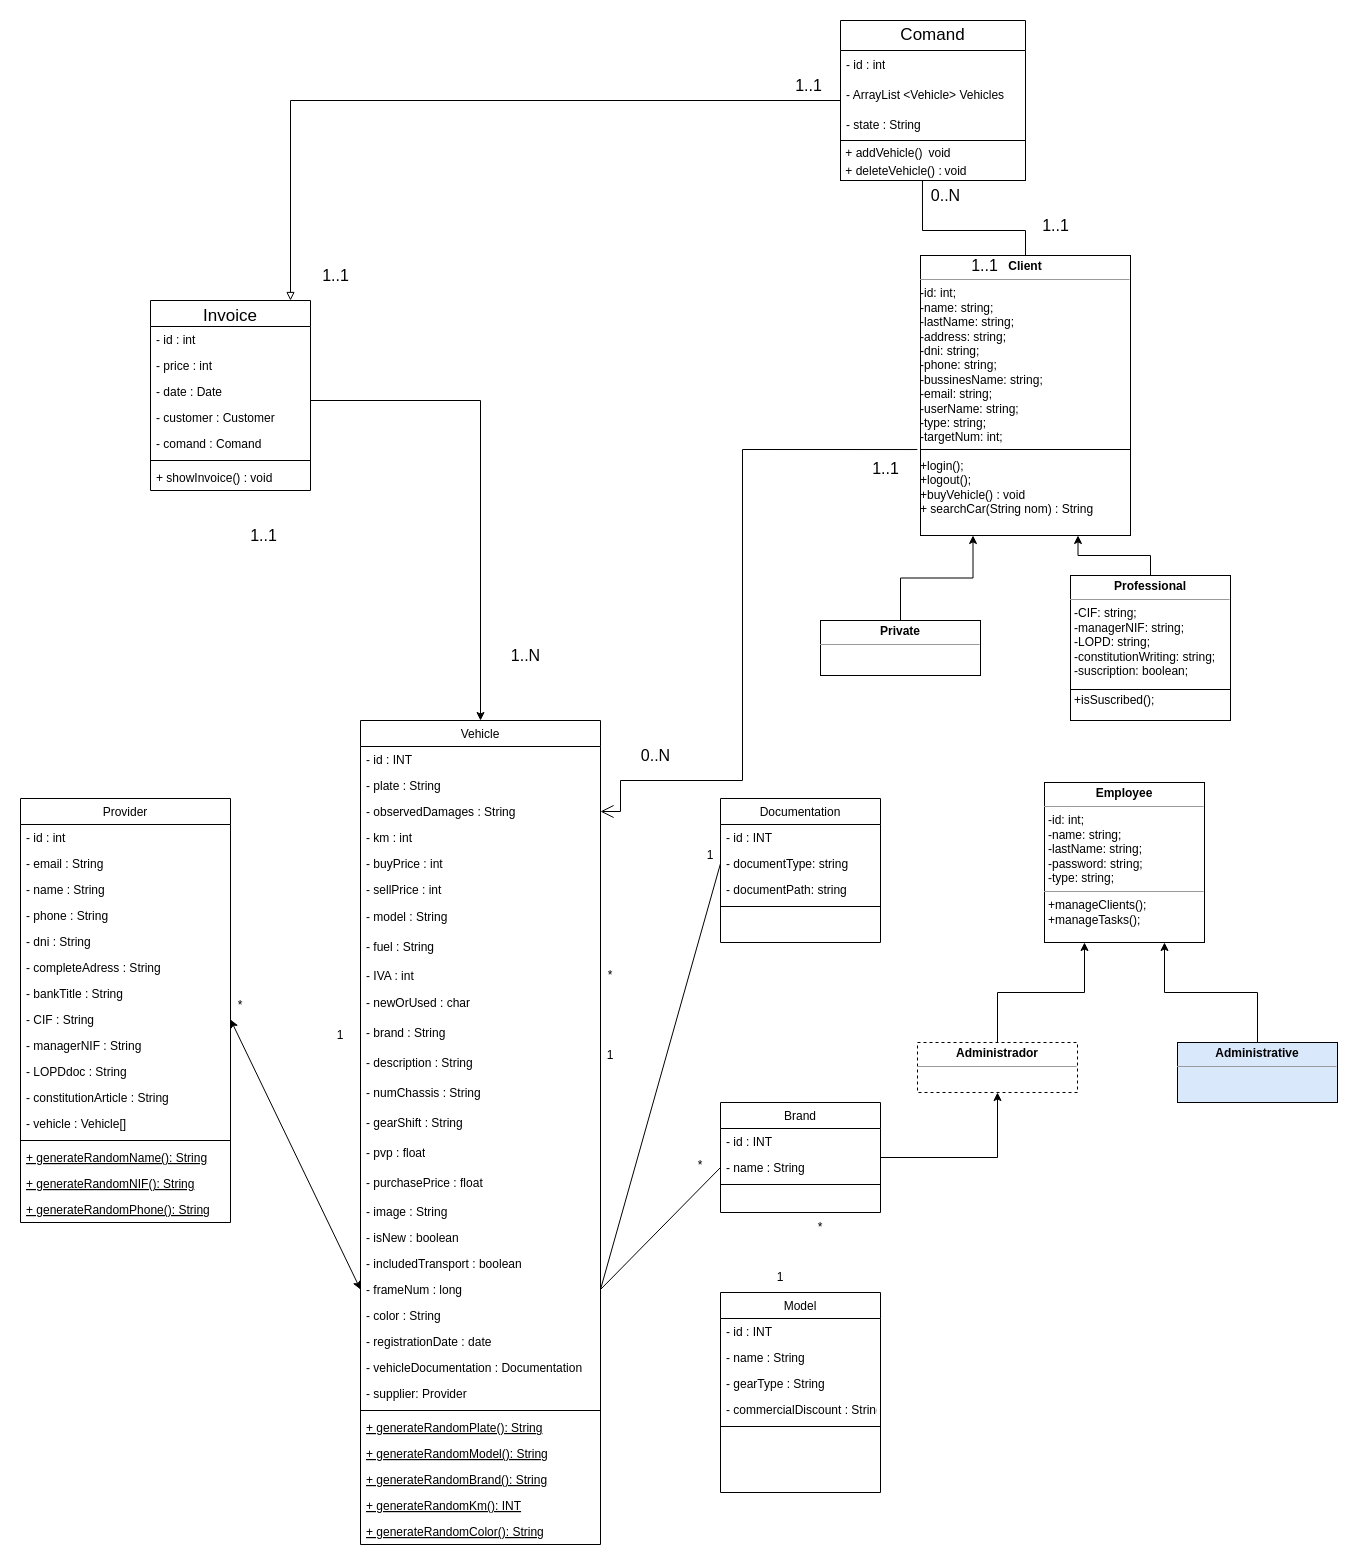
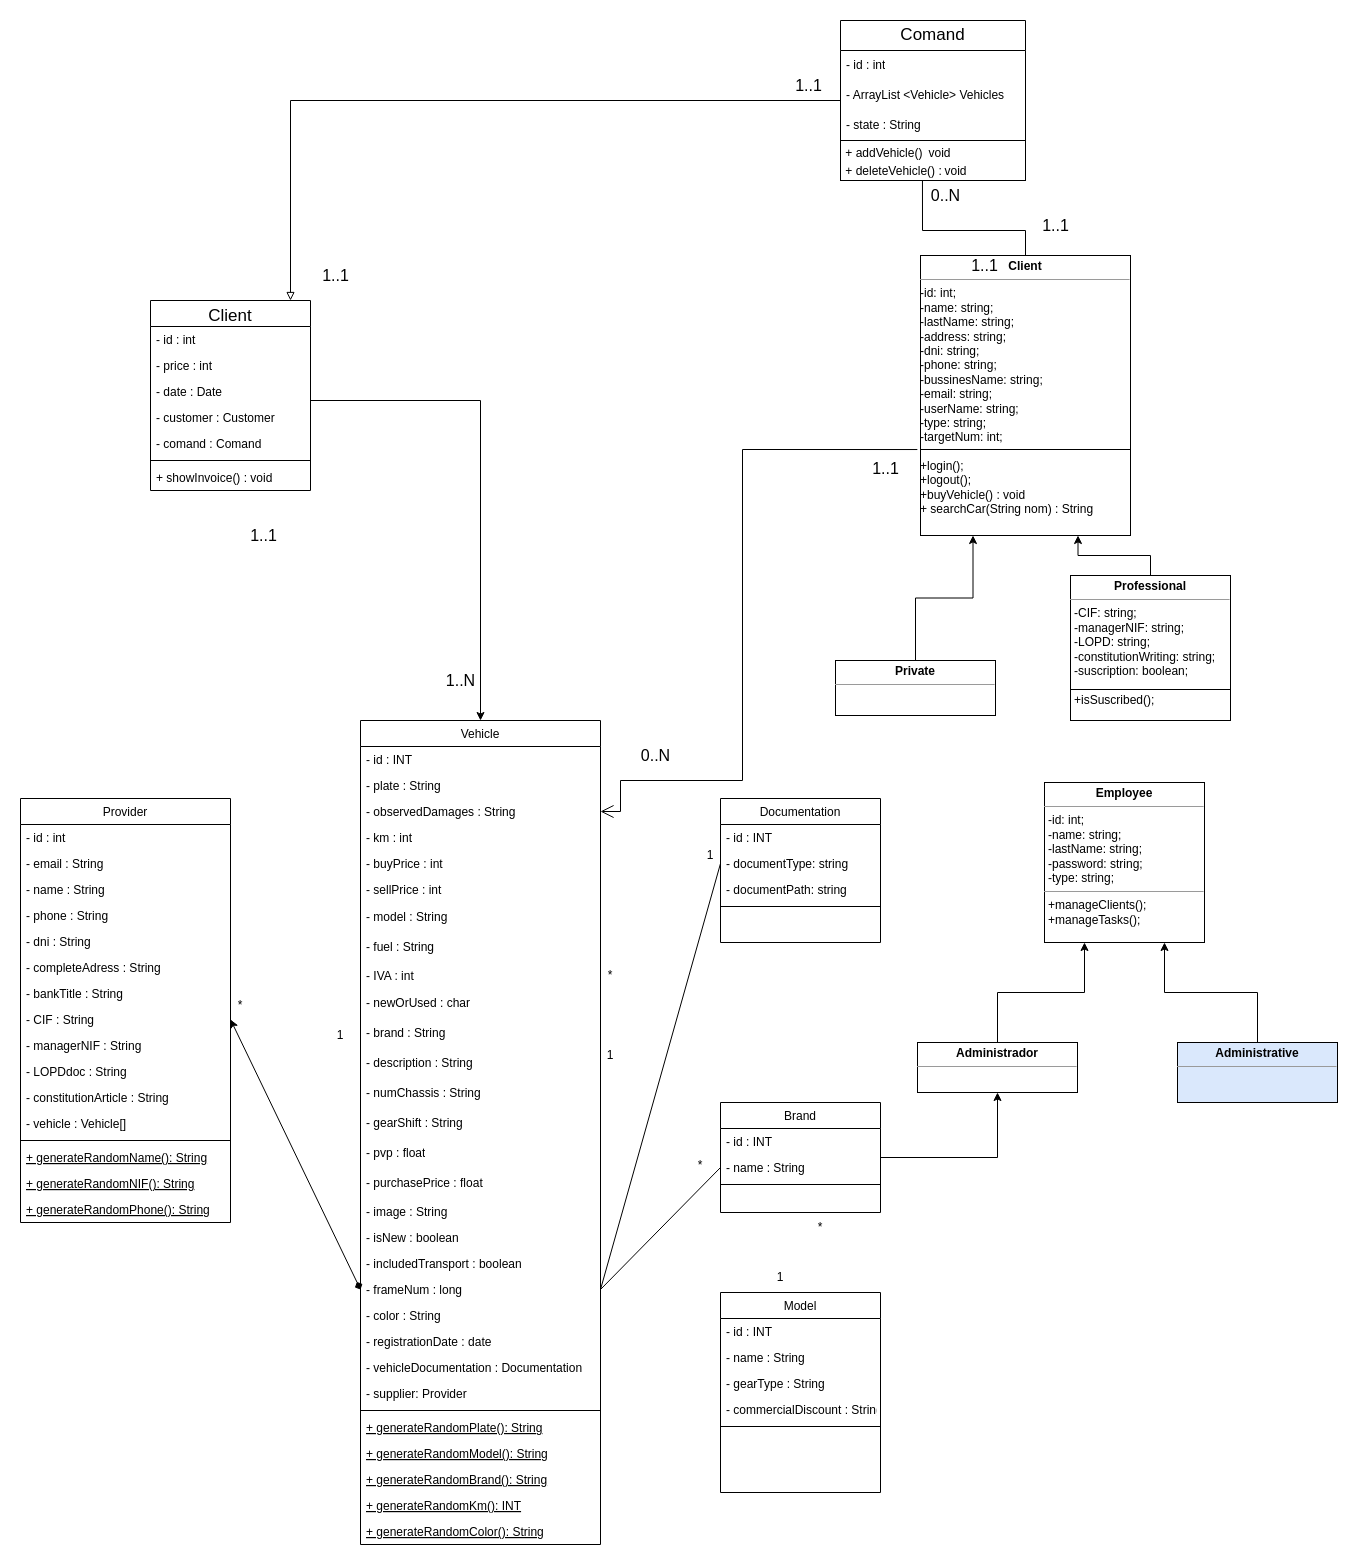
node "Invoice": label "Invoice" -> "Client"
node "Private": moved (901, 648) -> (916, 688)
node "1..N": moved (526, 656) -> (461, 681)
node "Administrador": style dashed -> solid
edge "- CIF : String" -- "- frameNum : long": arrowhead classic -> diamond
